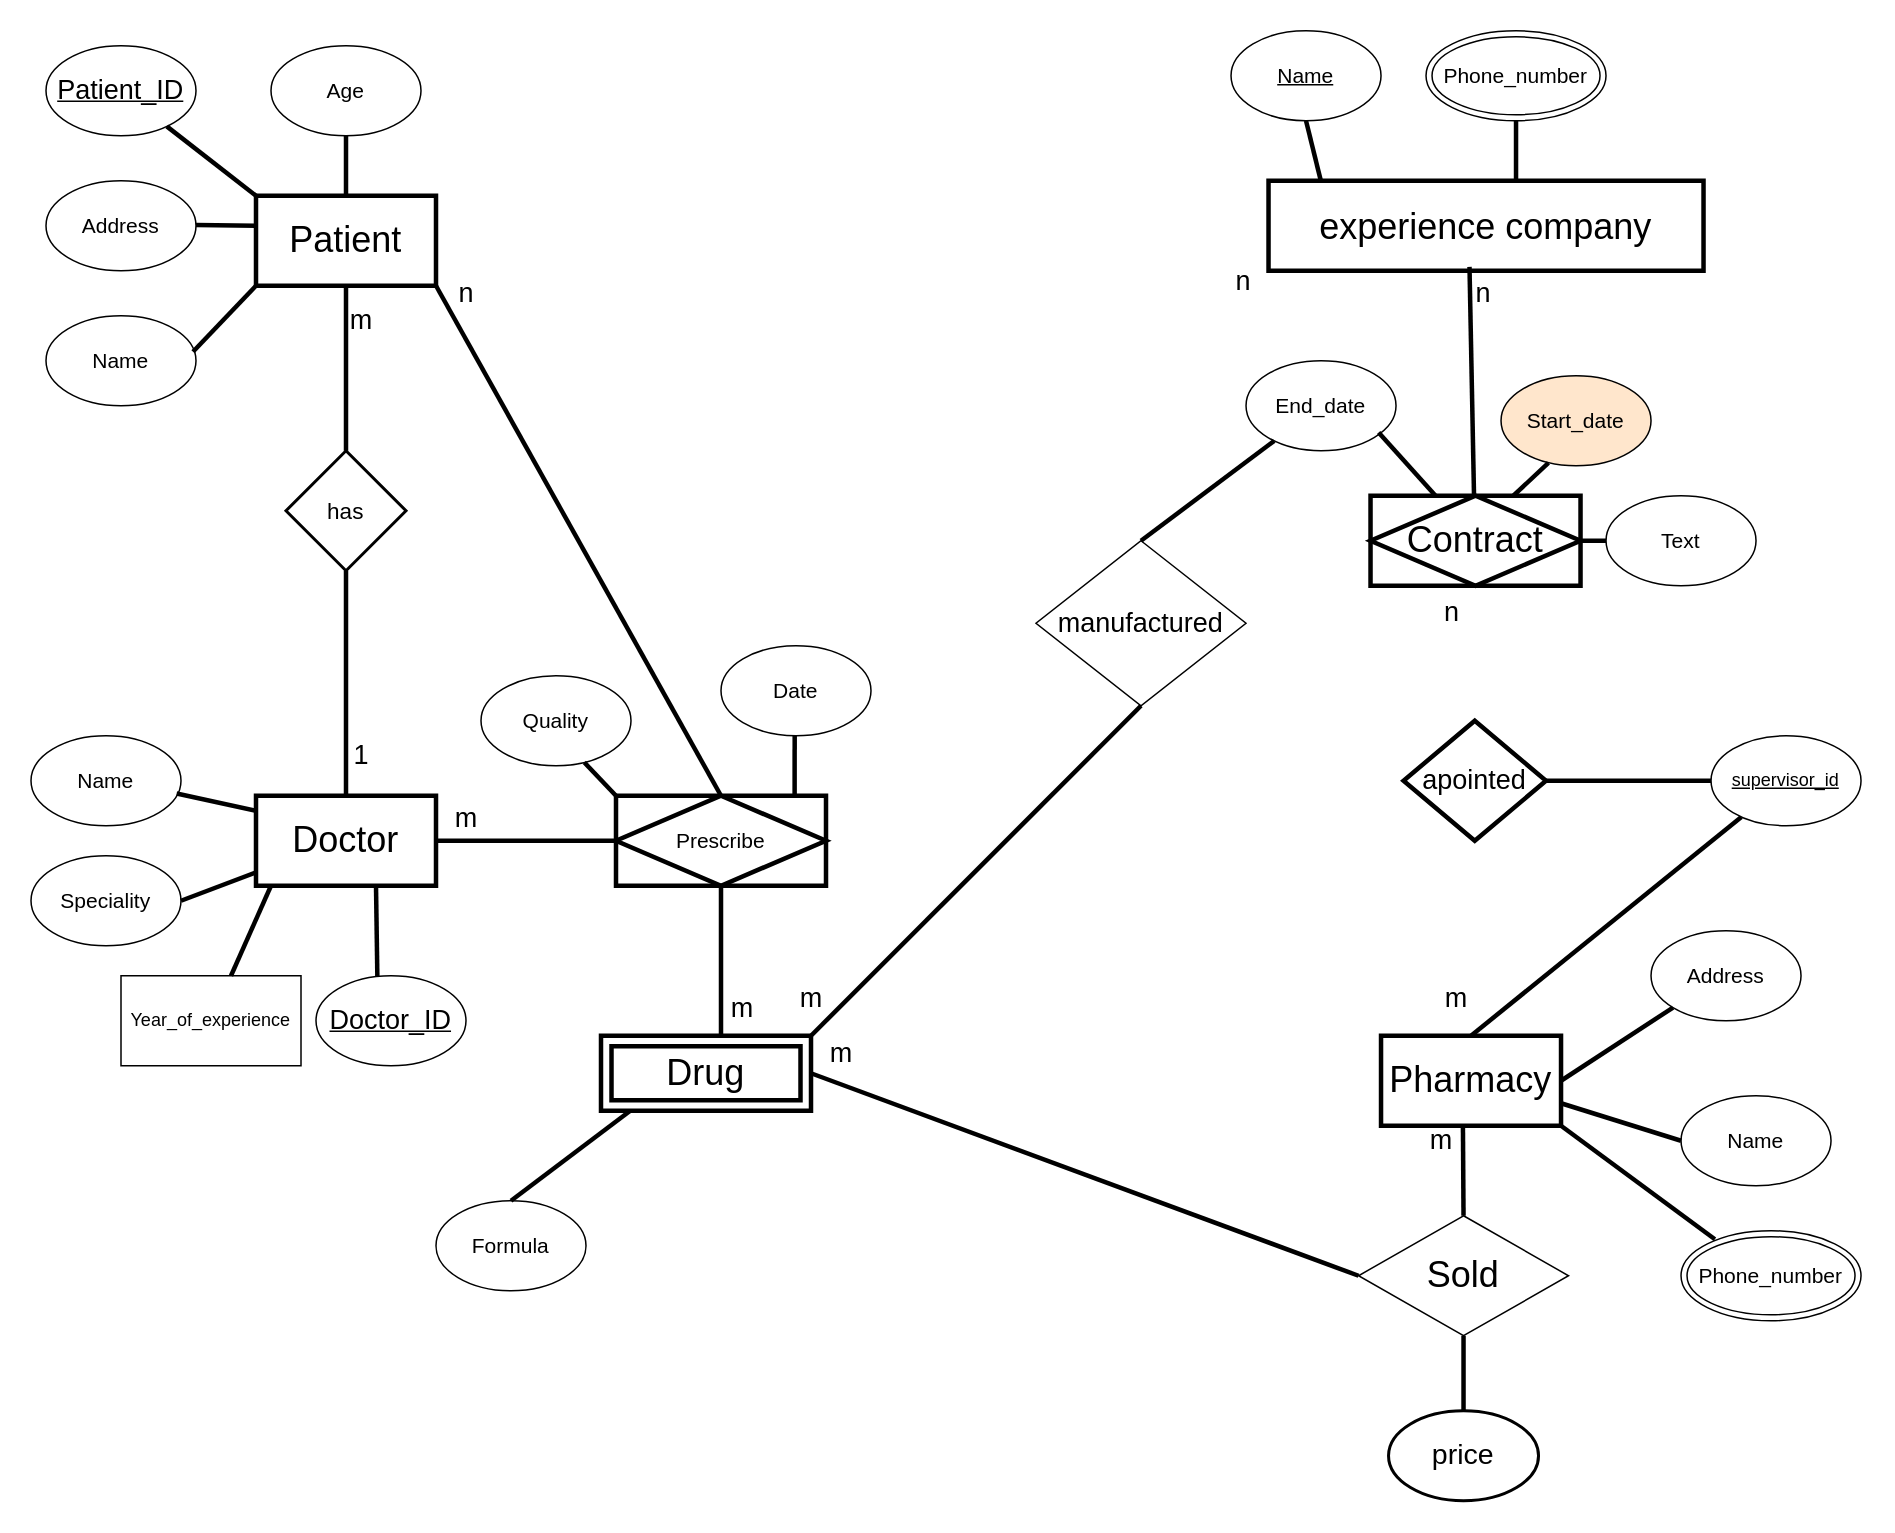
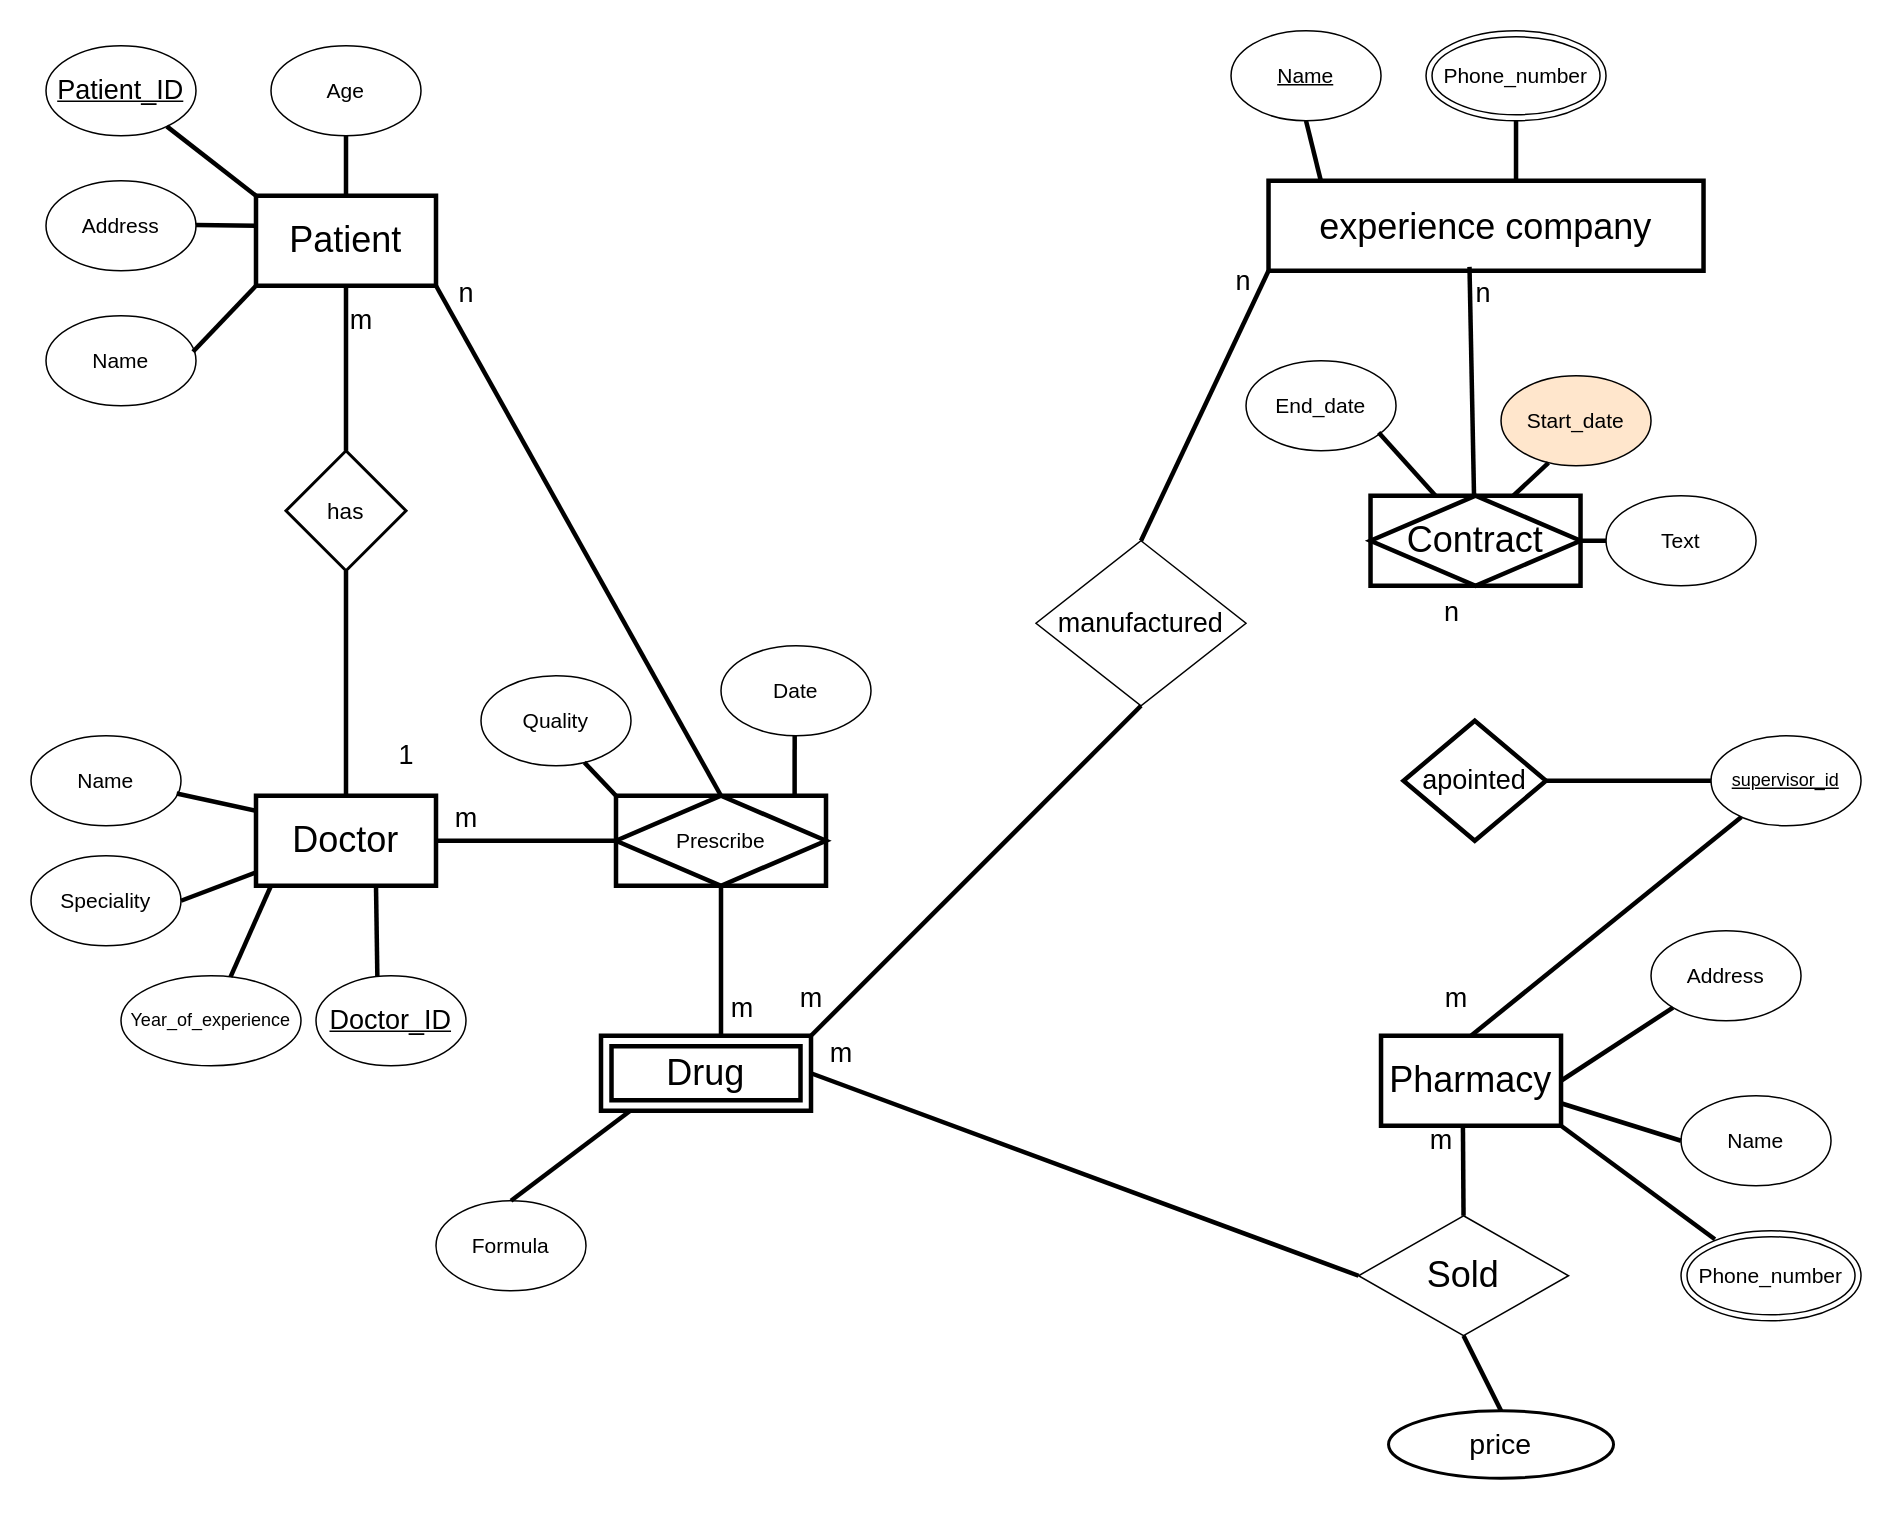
edge "End_date" -- "manufactured": now "experience company" -- "manufactured"
node "1": moved (361, 755) -> (406, 755)
node "Year_of_experience": shape rectangle -> ellipse
node "price": size 150x90 -> 225x68
